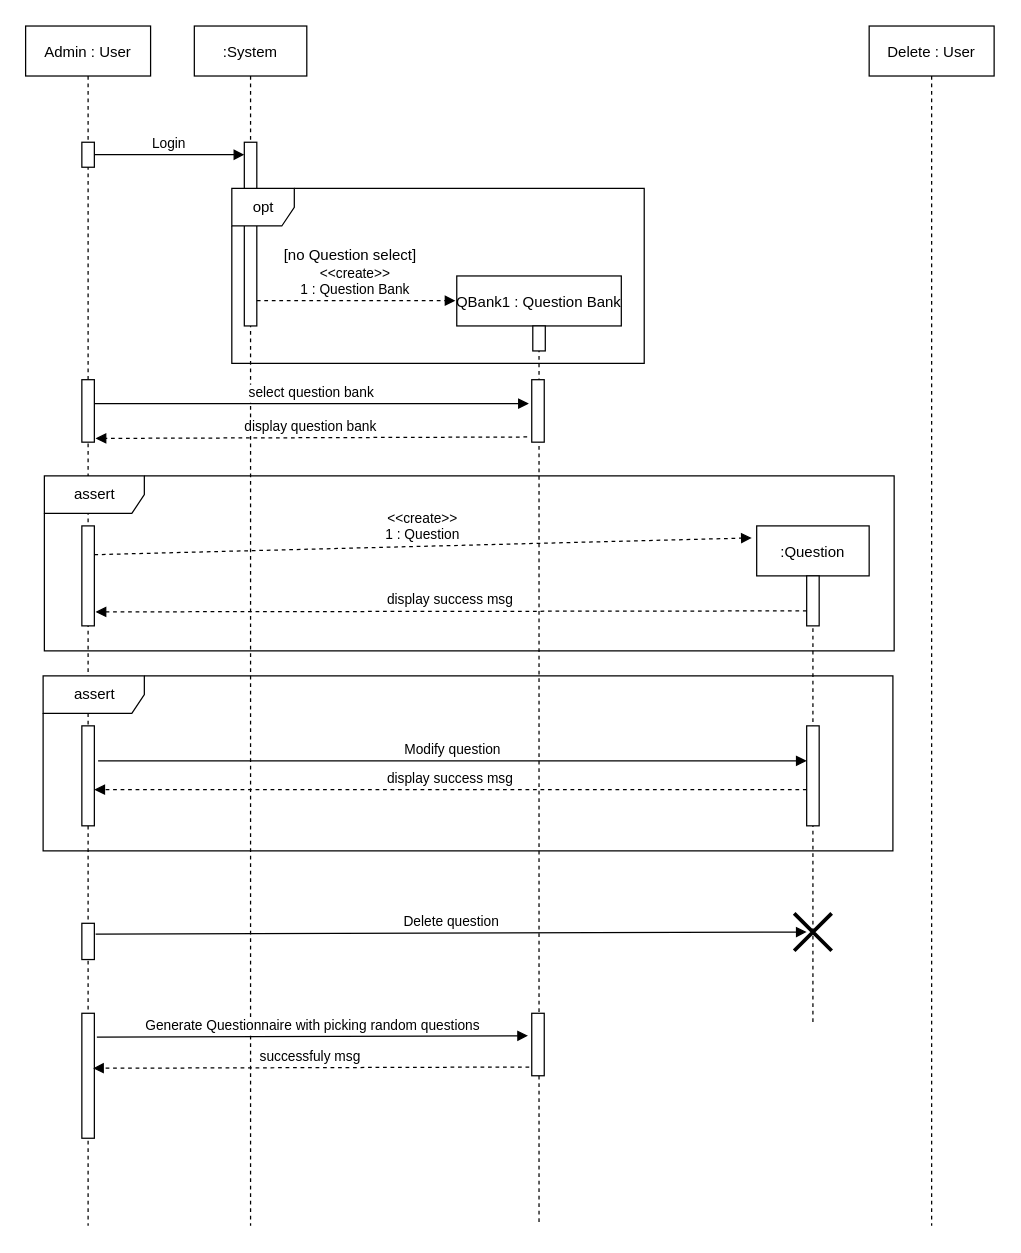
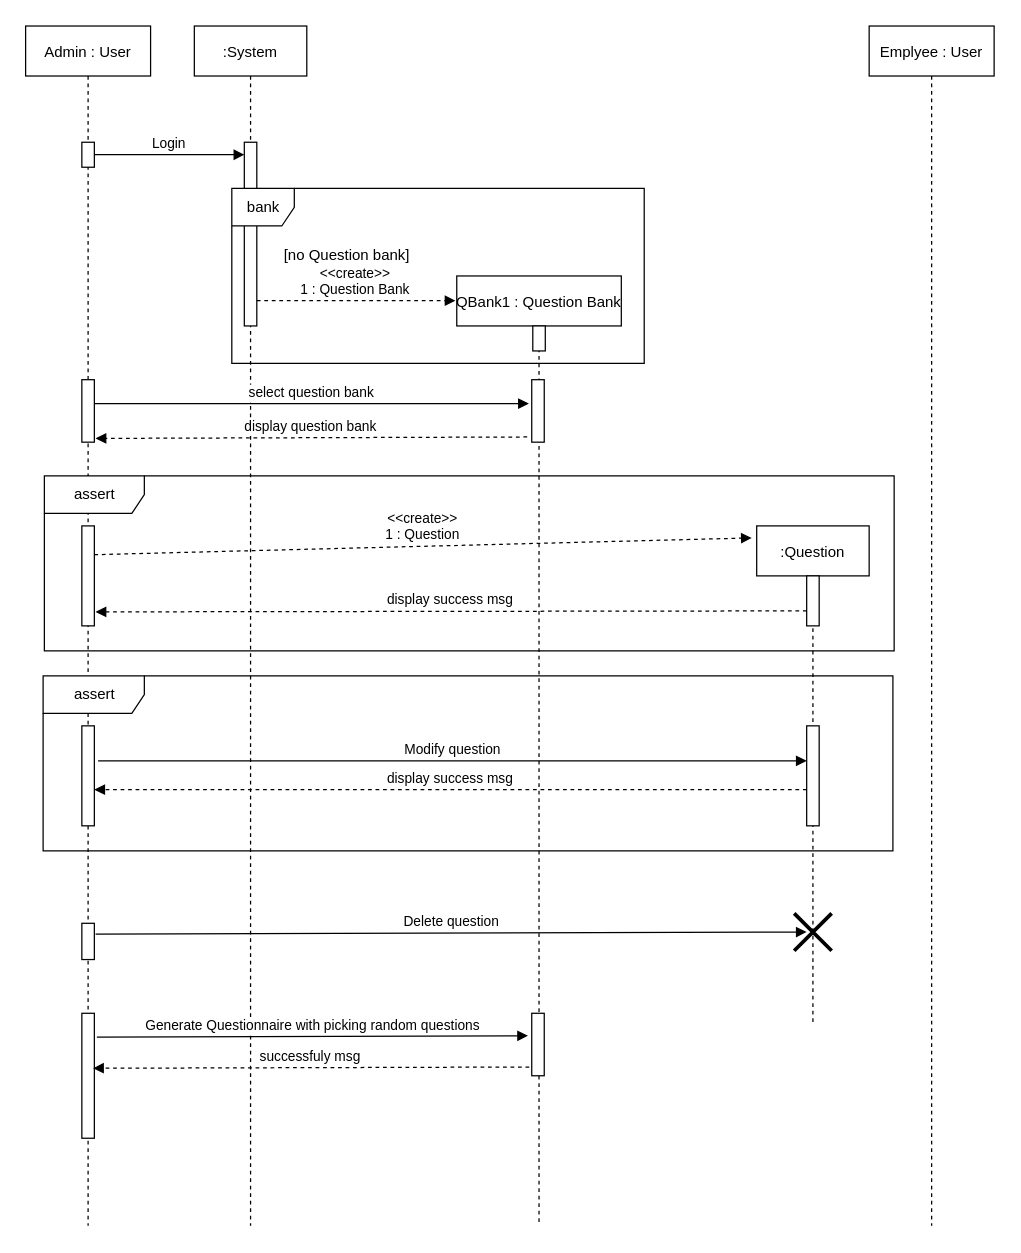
node "Delete : User": label "Delete : User" -> "Emplyee : User"
node "opt": label "opt" -> "bank"
node "[no Question select]": label "[no Question select]" -> "[no Question bank]"
